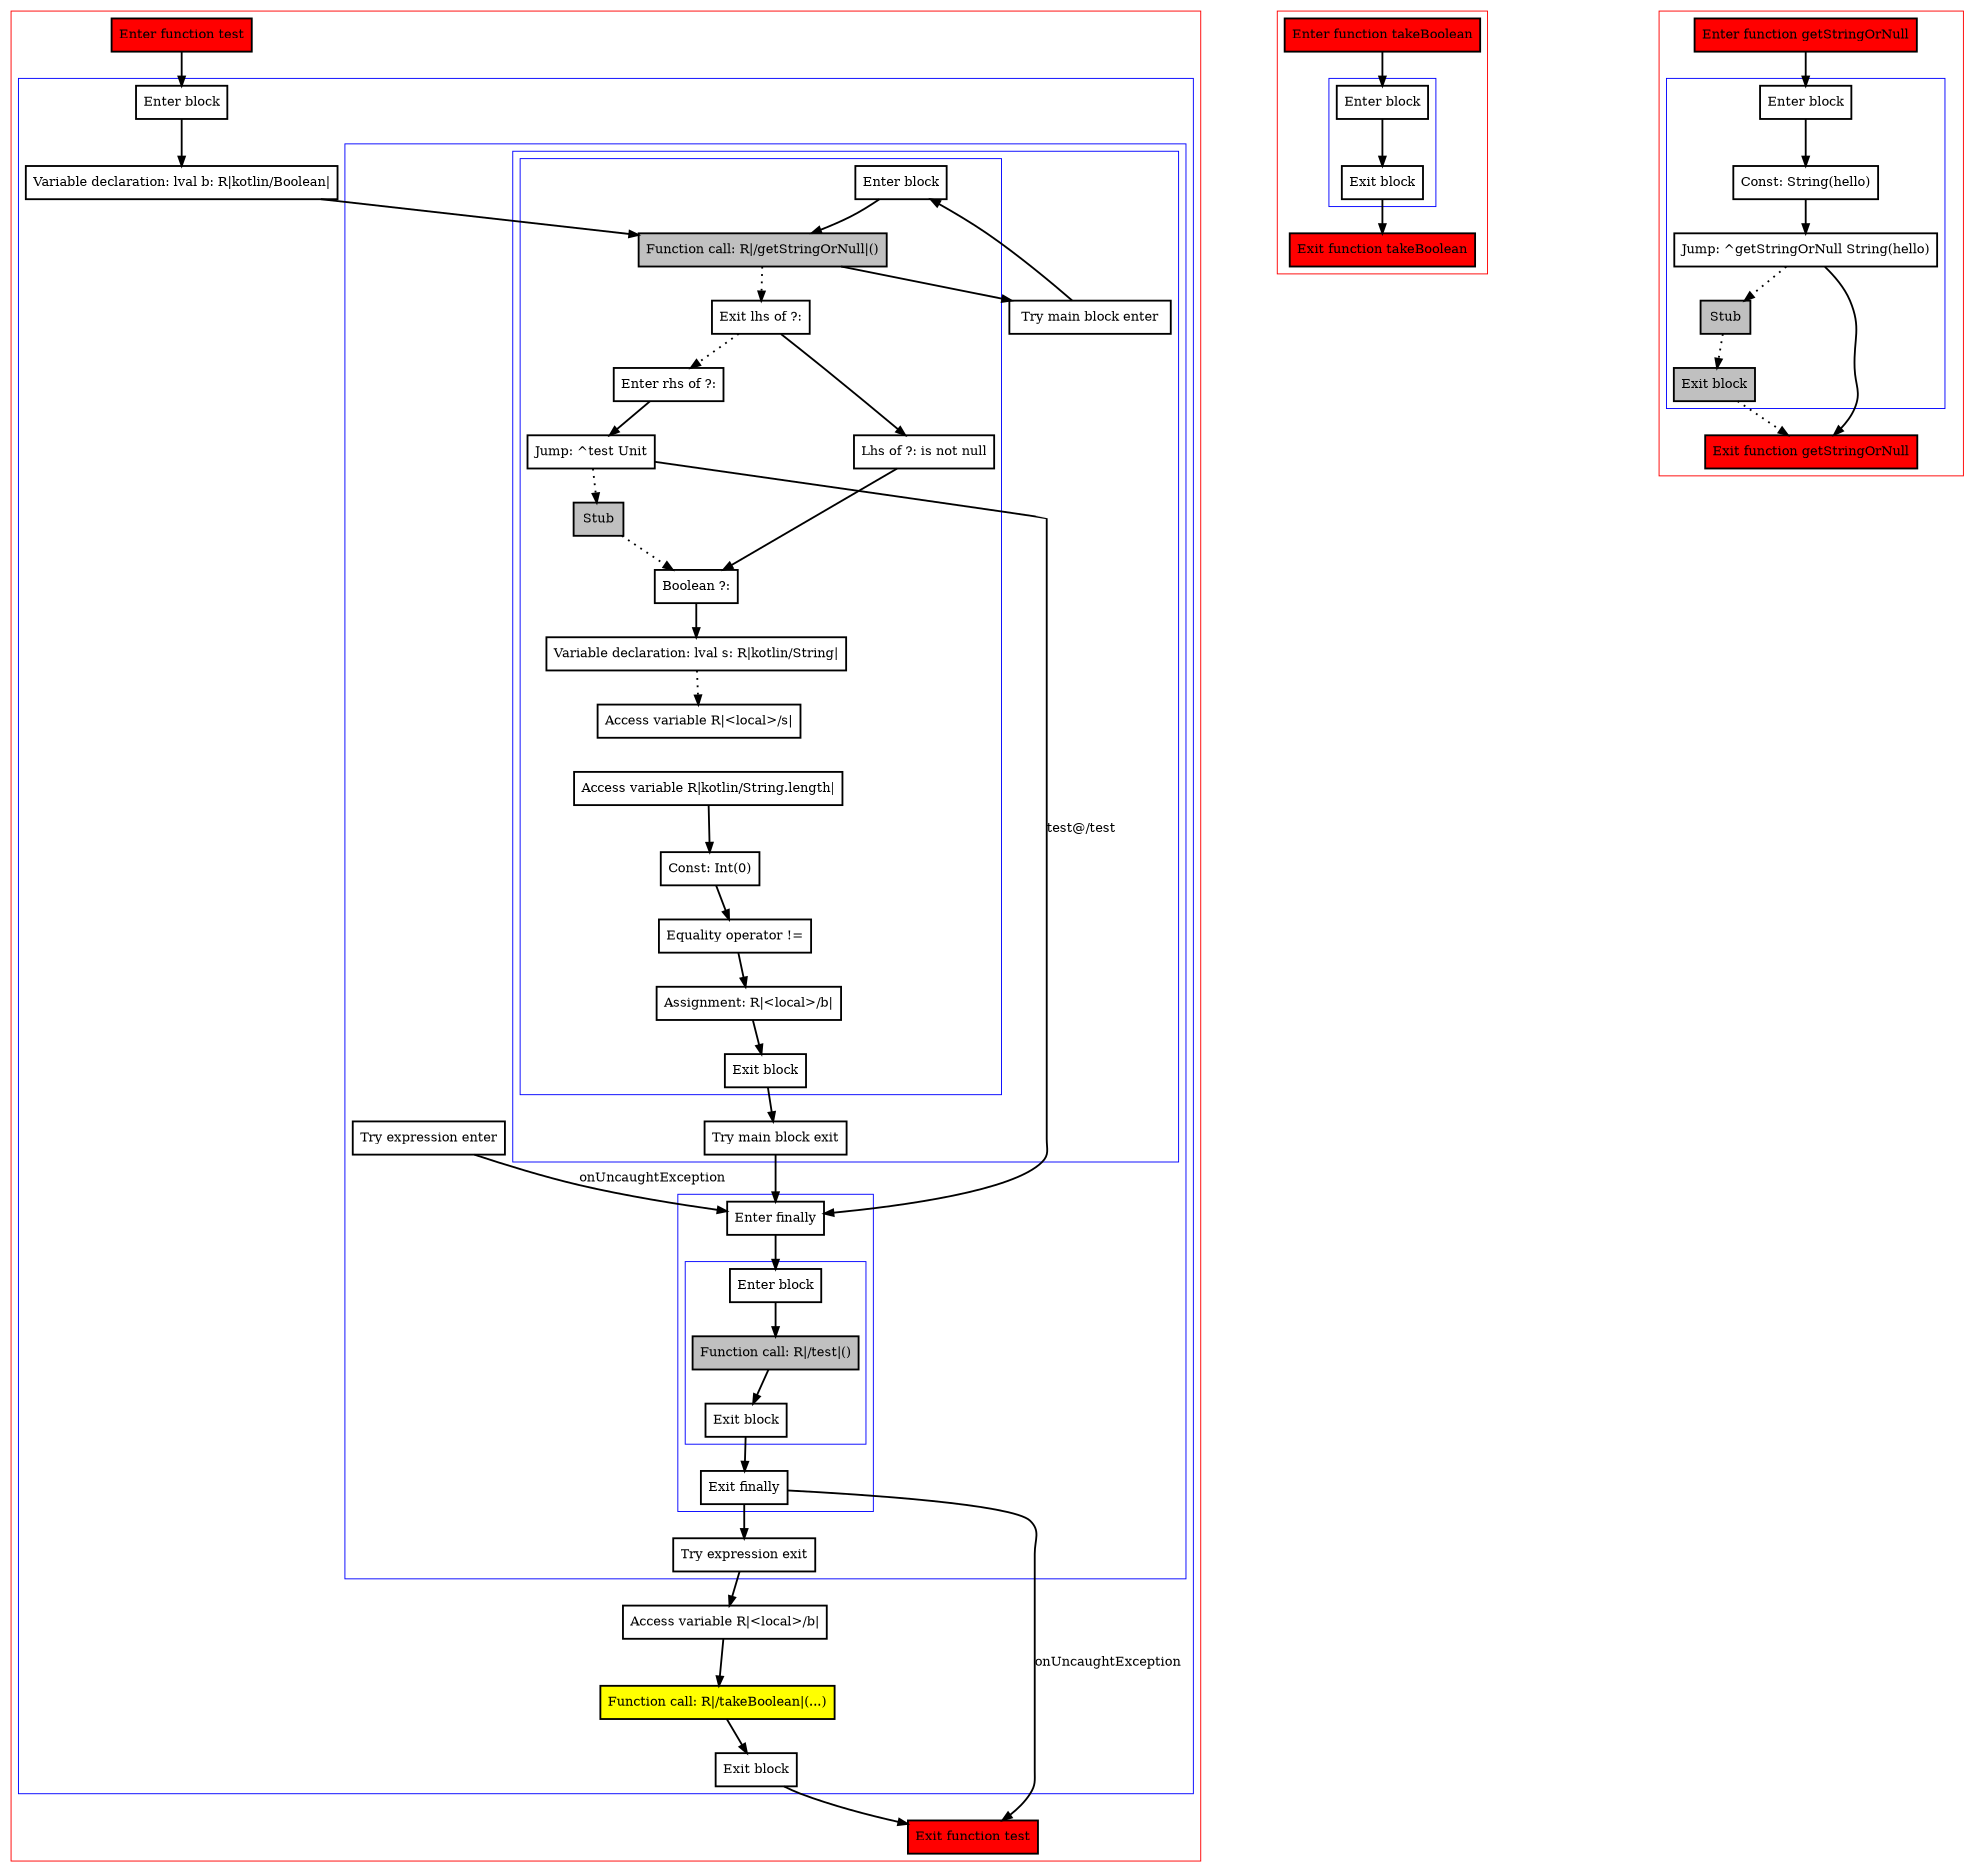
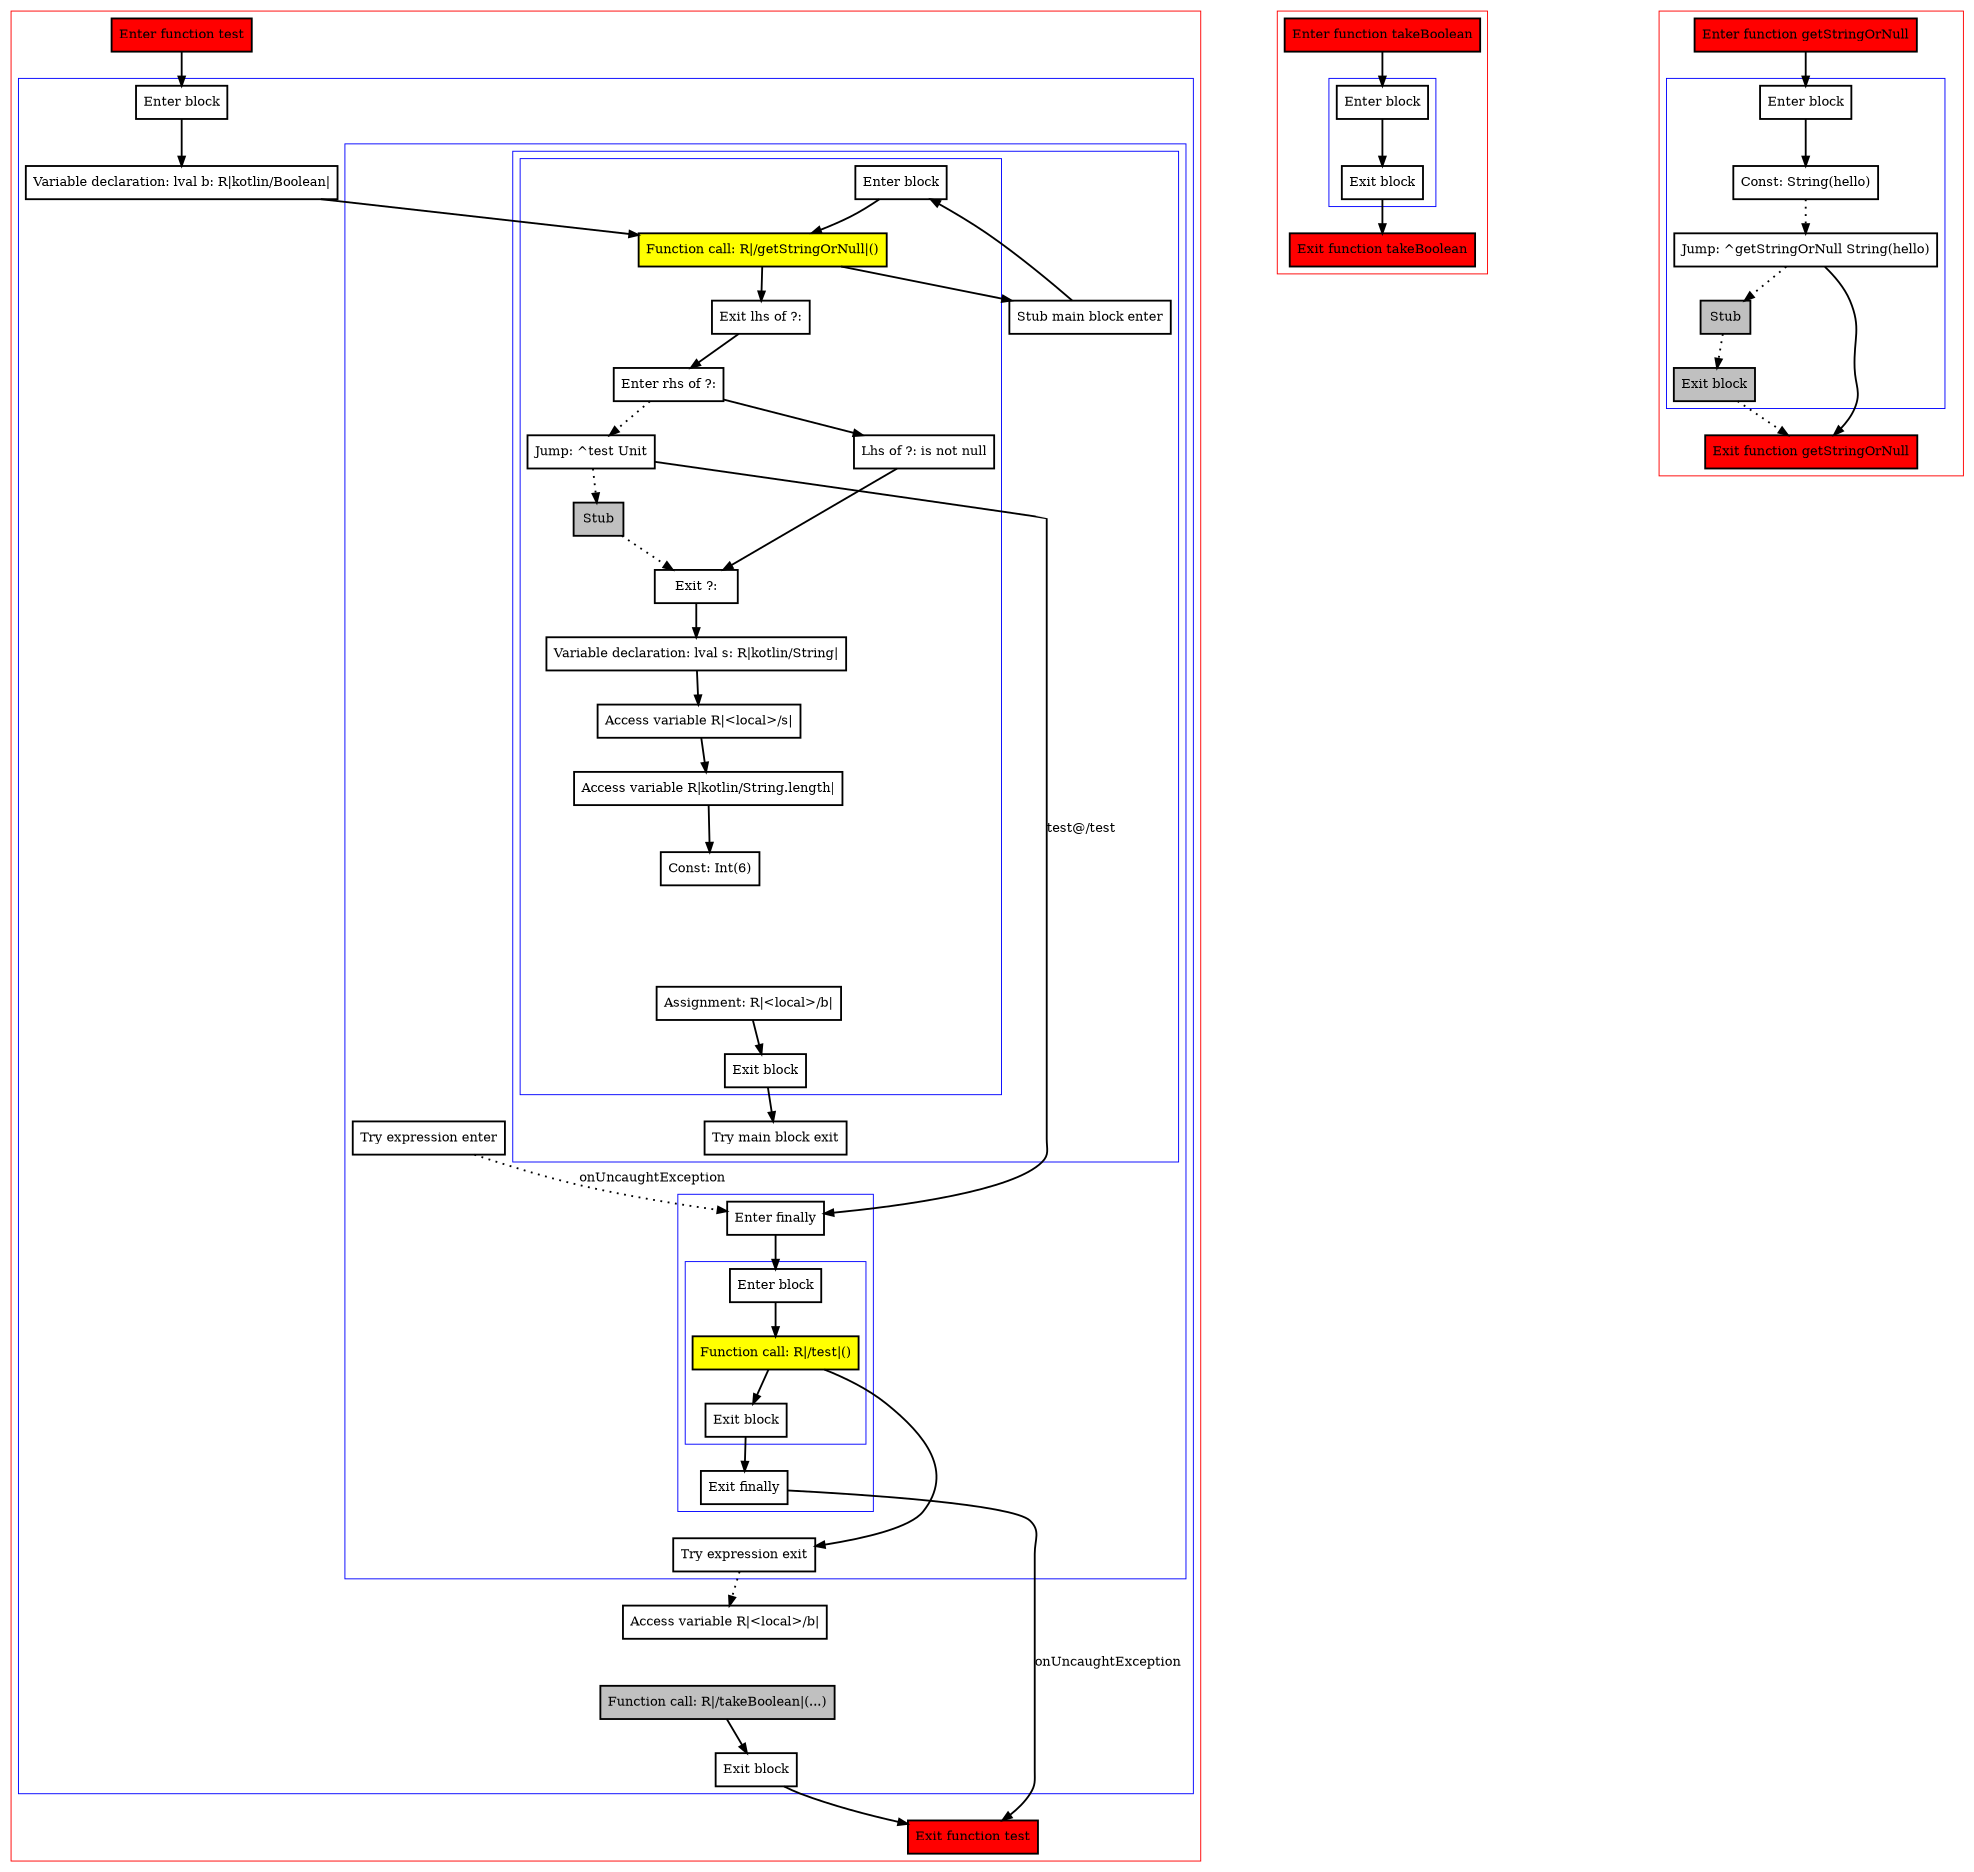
edge "Const: String(hello)" -> "Jump: ^getStringOrNull String(hello)": style solid -> dotted
node "Function call: R|/getStringOrNull|()": fillcolor gray -> yellow
edge "Function call: R|/getStringOrNull|()" -> "Exit lhs of ?:": style dotted -> solid
node "Try main block enter": label "Try main block enter" -> "Stub main block enter"
edge "Exit lhs of ?:" -> "Enter rhs of ?:": style dotted -> solid
edge "Exit lhs of ?:" -> "Lhs of ?: is not null": now "Enter rhs of ?:" -> "Lhs of ?: is not null"
edge "Enter rhs of ?:" -> "Jump: ^test Unit": style solid -> dotted
node "Boolean ?:": label "Boolean ?:" -> "Exit ?:"
edge "Variable declaration: lval s: R|kotlin/String|" -> "Access variable R|<local>/s|": style dotted -> solid
edge "Access variable R|<local>/s|" -> "Access variable R|kotlin/String.length|": added
node "Const: Int(0)": label "Const: Int(0)" -> "Const: Int(6)"
node "Equality operator !=": removed
edge "Try main block exit" -> "Enter finally": removed
edge "Try expression enter" -> "Enter finally": style solid -> dotted
node "Function call: R|/test|()": fillcolor gray -> yellow
edge "Exit finally" -> "Try expression exit": now "Function call: R|/test|()" -> "Try expression exit"
edge "Try expression exit" -> "Access variable R|<local>/b|": style solid -> dotted
edge "Access variable R|<local>/b|" -> "Function call: R|/takeBoolean|(...)": removed
node "Function call: R|/takeBoolean|(...)": fillcolor yellow -> gray
